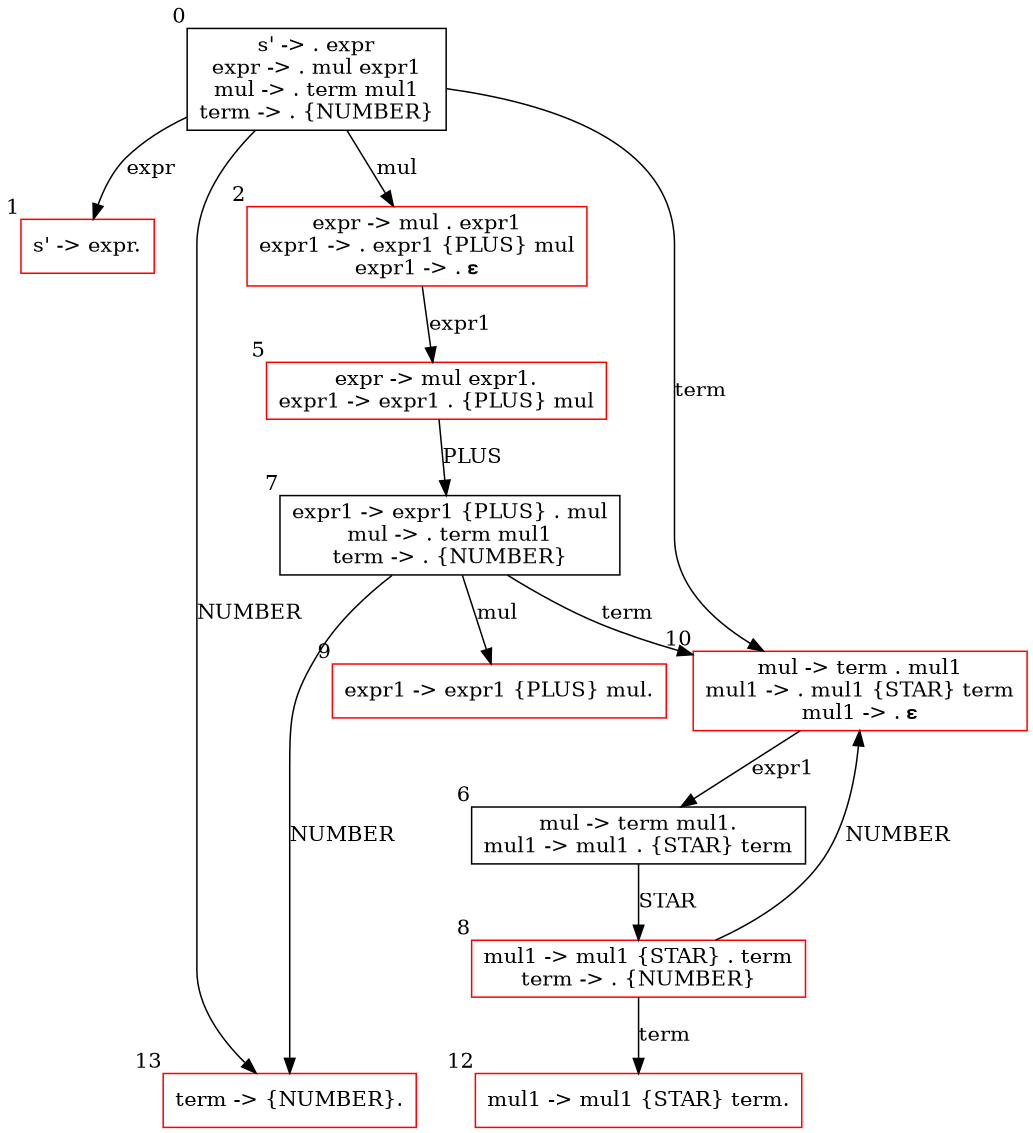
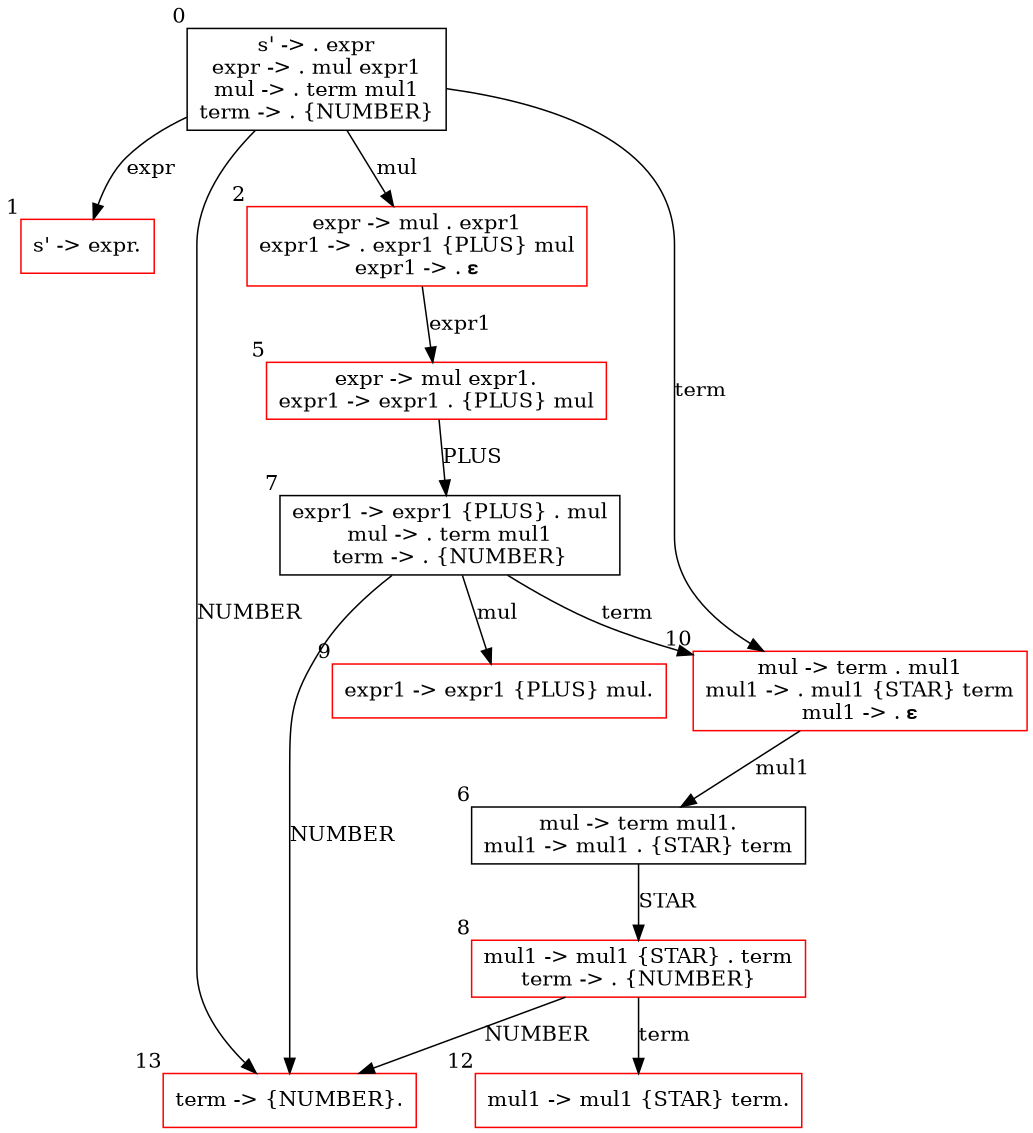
edge "mul -> term . mul1 mul1 -> . mul1 {STAR} term mul1 -> . 𝝴 10" -> "mul -> term mul1. mul1 -> mul1 . {STAR} term 6": label "expr1" -> "mul1"
edge "mul1 -> mul1 {STAR} . term term -> . {NUMBER} 8" -> "mul -> term . mul1 mul1 -> . mul1 {STAR} term mul1 -> . 𝝴 10": now "mul1 -> mul1 {STAR} . term term -> . {NUMBER} 8" -> "term -> {NUMBER}. 13"
